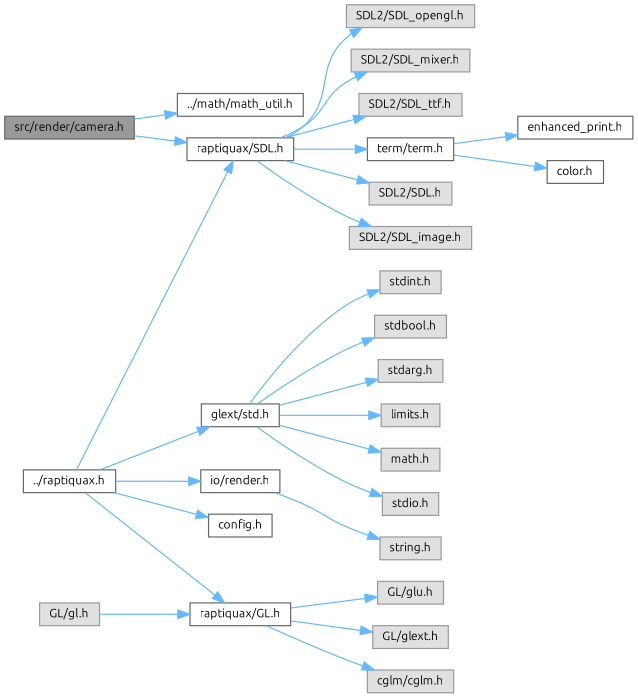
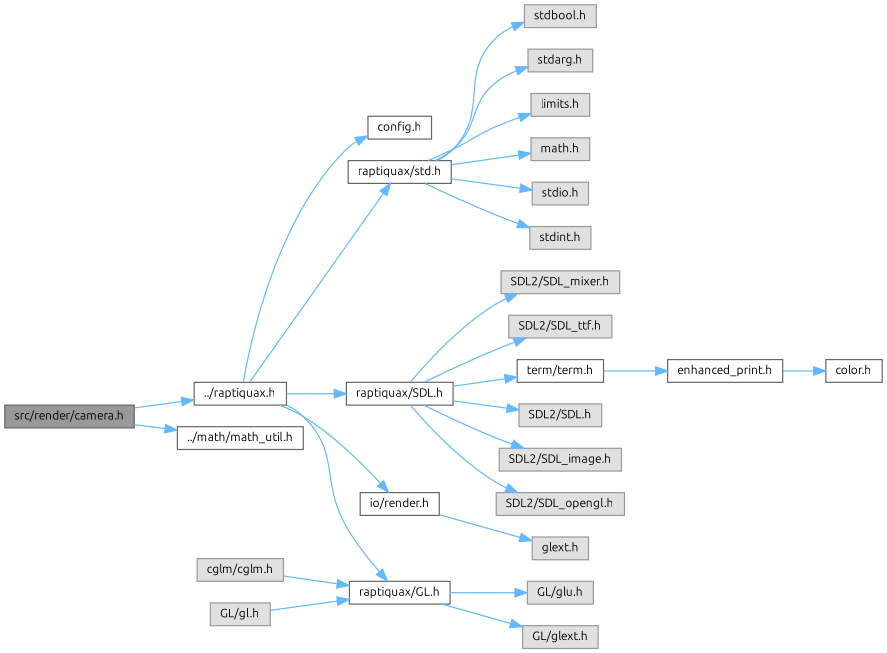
edge "src/render/camera.h" -> "raptiquax/SDL.h": now "src/render/camera.h" -> "../raptiquax.h"
edge "term/term.h" -> "color.h": now "enhanced_print.h" -> "color.h"
node "glext/std.h": label "glext/std.h" -> "raptiquax/std.h"
node "string.h": label "string.h" -> "glext.h"
edge "raptiquax/GL.h" -> "cglm/cglm.h": reversed
